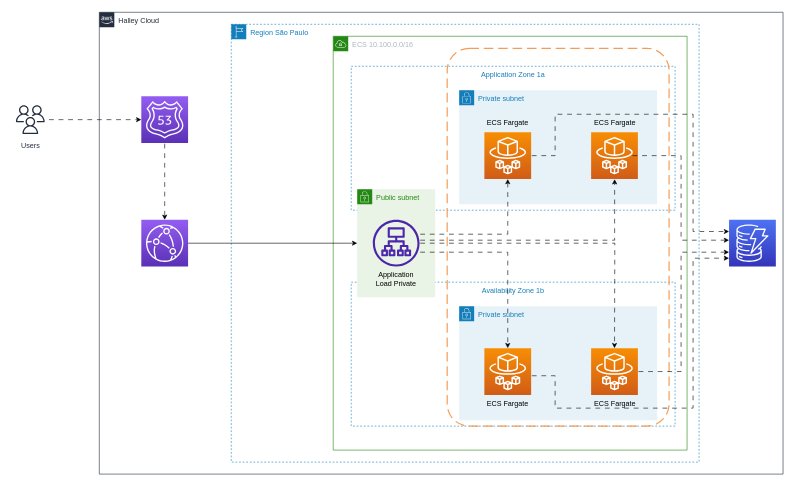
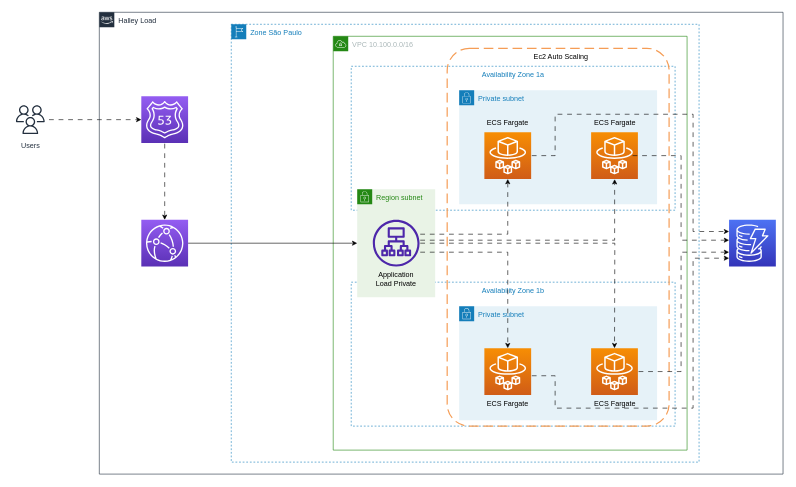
node "Halley Cloud": label "Halley Cloud" -> "Halley Load"
node "Region São Paulo": label "Region São Paulo" -> "Zone São Paulo"
node "ECS 10.100.0.0/16": label "ECS 10.100.0.0/16" -> "VPC 10.100.0.0/16"
node "Ec2 Auto Scaling": added
node "Application Zone 1a": label "Application Zone 1a" -> "Availability Zone 1a"
node "Public subnet": label "Public subnet" -> "Region subnet"
